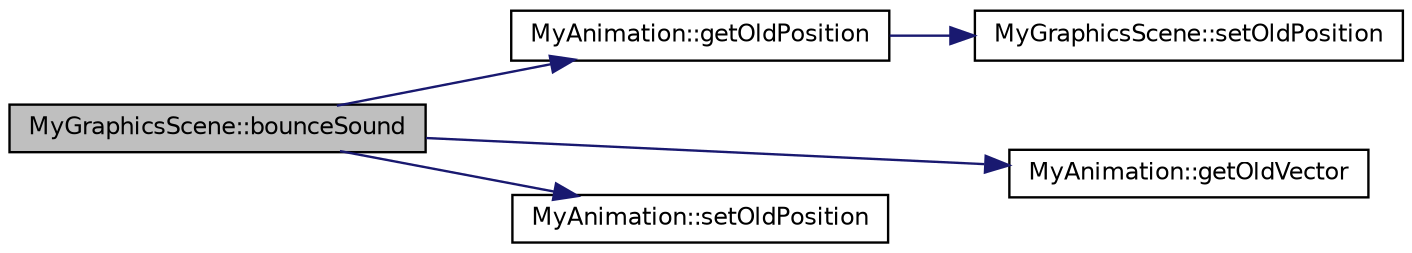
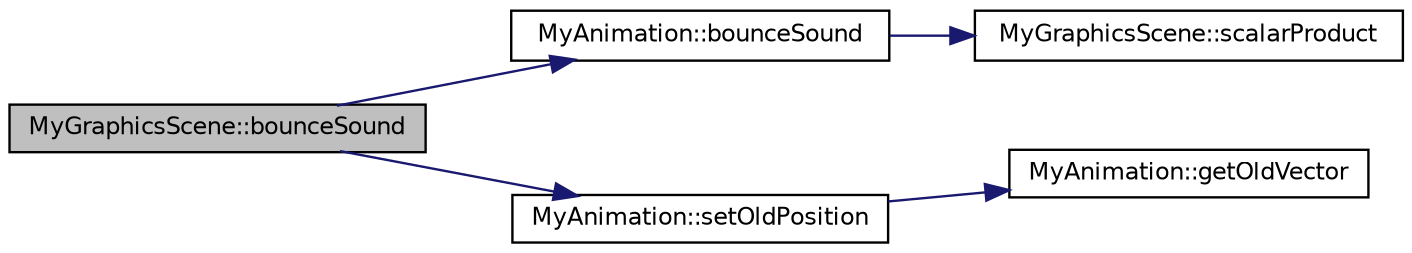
node "MyAnimation::getOldPosition": label "MyAnimation::getOldPosition" -> "MyAnimation::bounceSound"
node "MyGraphicsScene::setOldPosition": label "MyGraphicsScene::setOldPosition" -> "MyGraphicsScene::scalarProduct"
edge "MyGraphicsScene::bounceSound" -> "MyAnimation::getOldVector": now "MyAnimation::setOldPosition" -> "MyAnimation::getOldVector"
